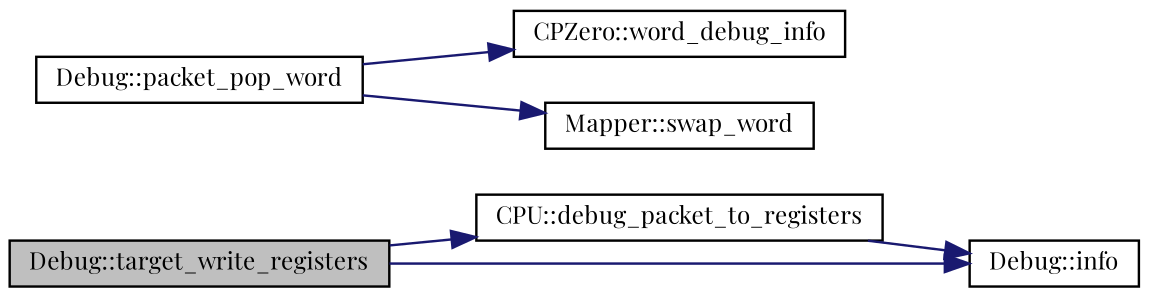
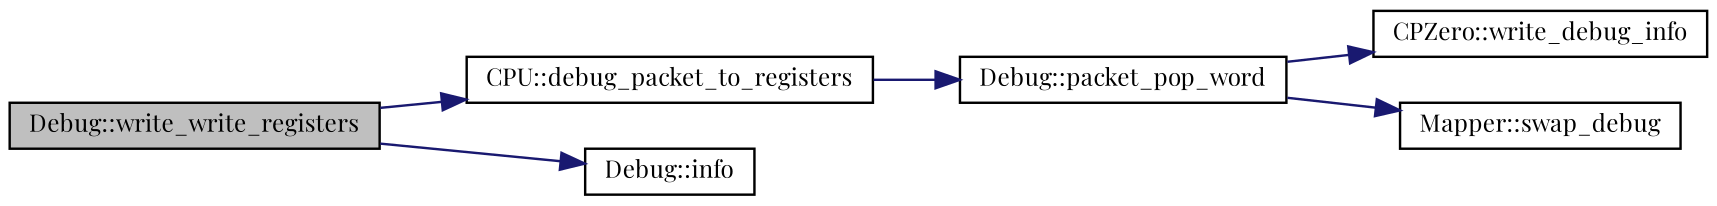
node "CPZero::word_debug_info": label "CPZero::word_debug_info" -> "CPZero::write_debug_info"
node "Mapper::swap_word": label "Mapper::swap_word" -> "Mapper::swap_debug"
edge "CPU::debug_packet_to_registers" -> "Debug::info": now "CPU::debug_packet_to_registers" -> "Debug::packet_pop_word"
node "Debug::target_write_registers": label "Debug::target_write_registers" -> "Debug::write_write_registers"
